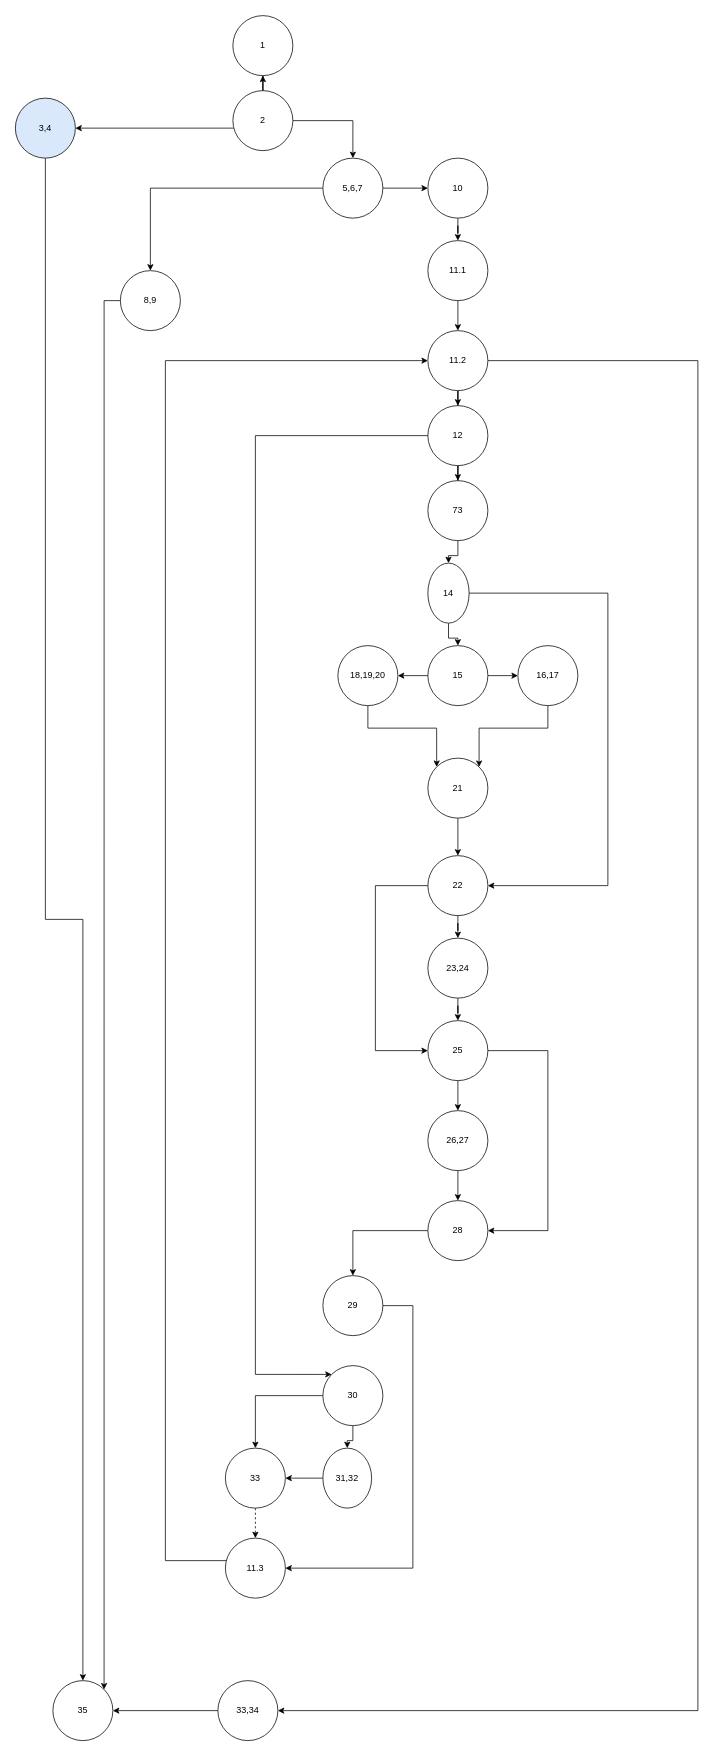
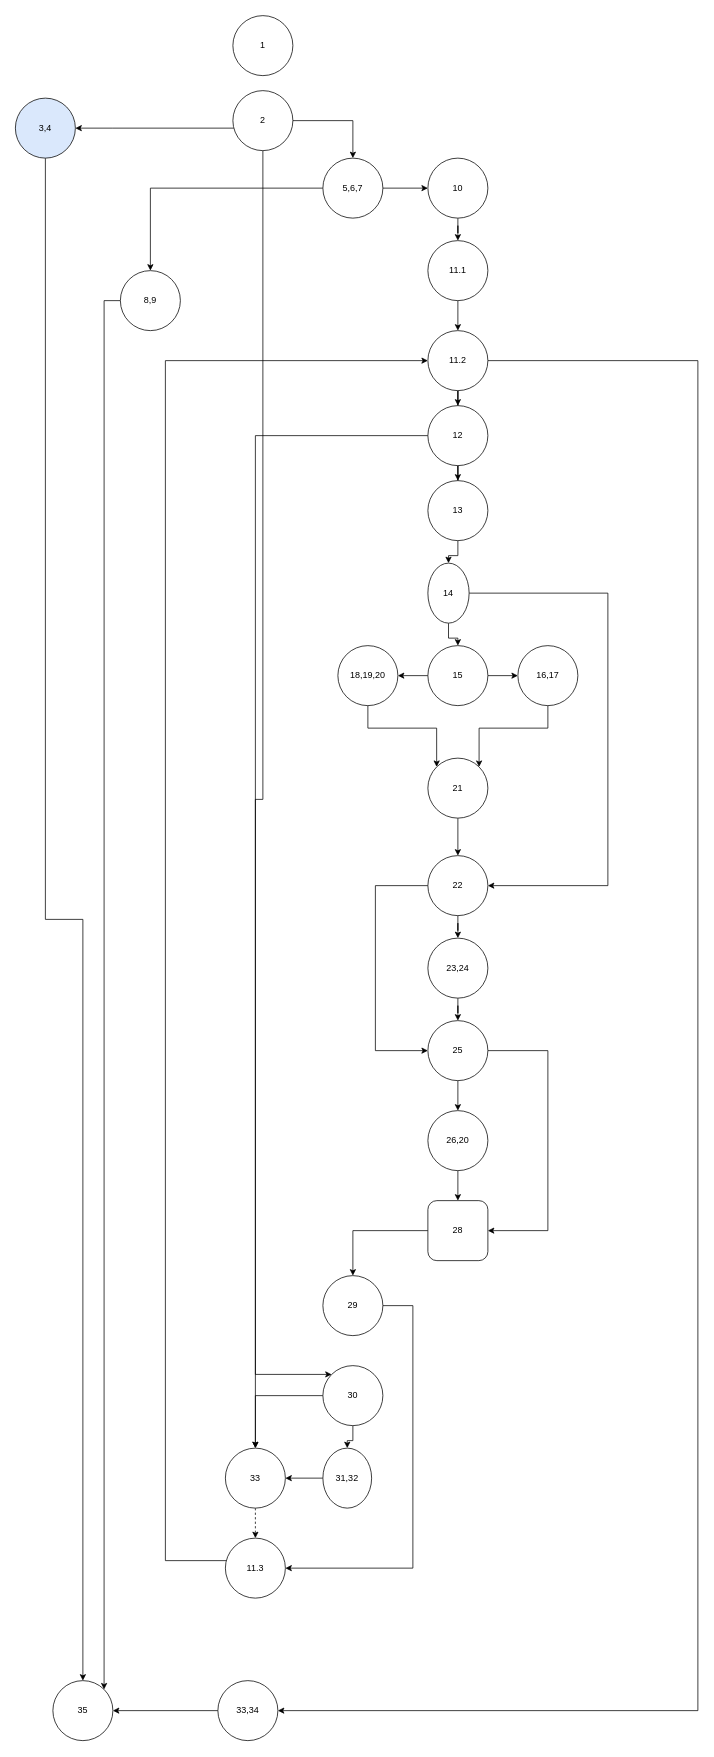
edge "2" -> "1": now "2" -> "33"
node "73": label "73" -> "13"
node "26,27": label "26,27" -> "26,20"
node "28": shape ellipse -> rounded rectangle
